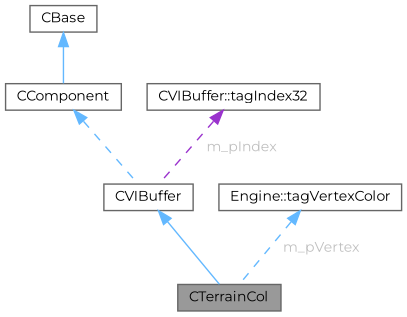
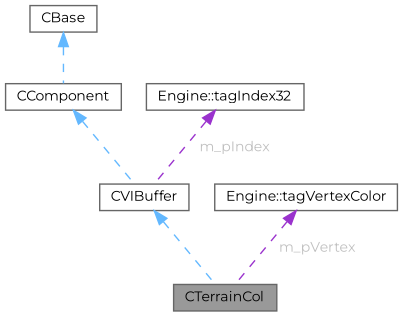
edge "CComponent" -> "CBase": style solid -> dashed
node "CVIBuffer::tagIndex32": label "CVIBuffer::tagIndex32" -> "Engine::tagIndex32"
edge "CTerrainCol" -> "CVIBuffer": style solid -> dashed
edge "CTerrainCol" -> "Engine::tagVertexColor": color steelblue1 -> darkorchid3
